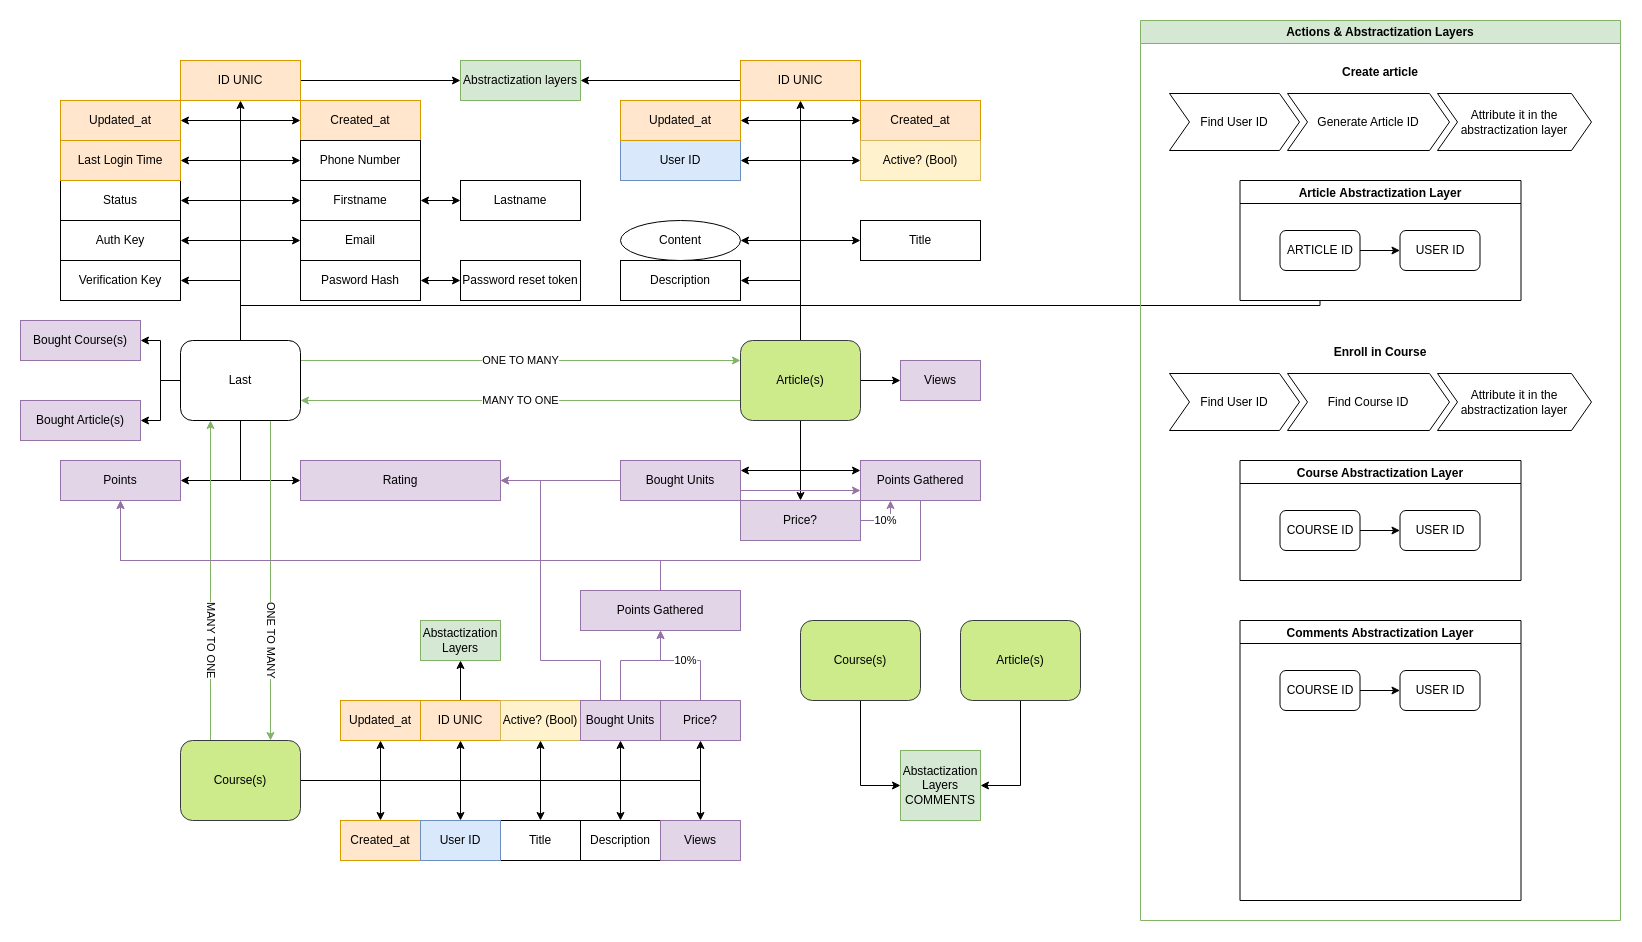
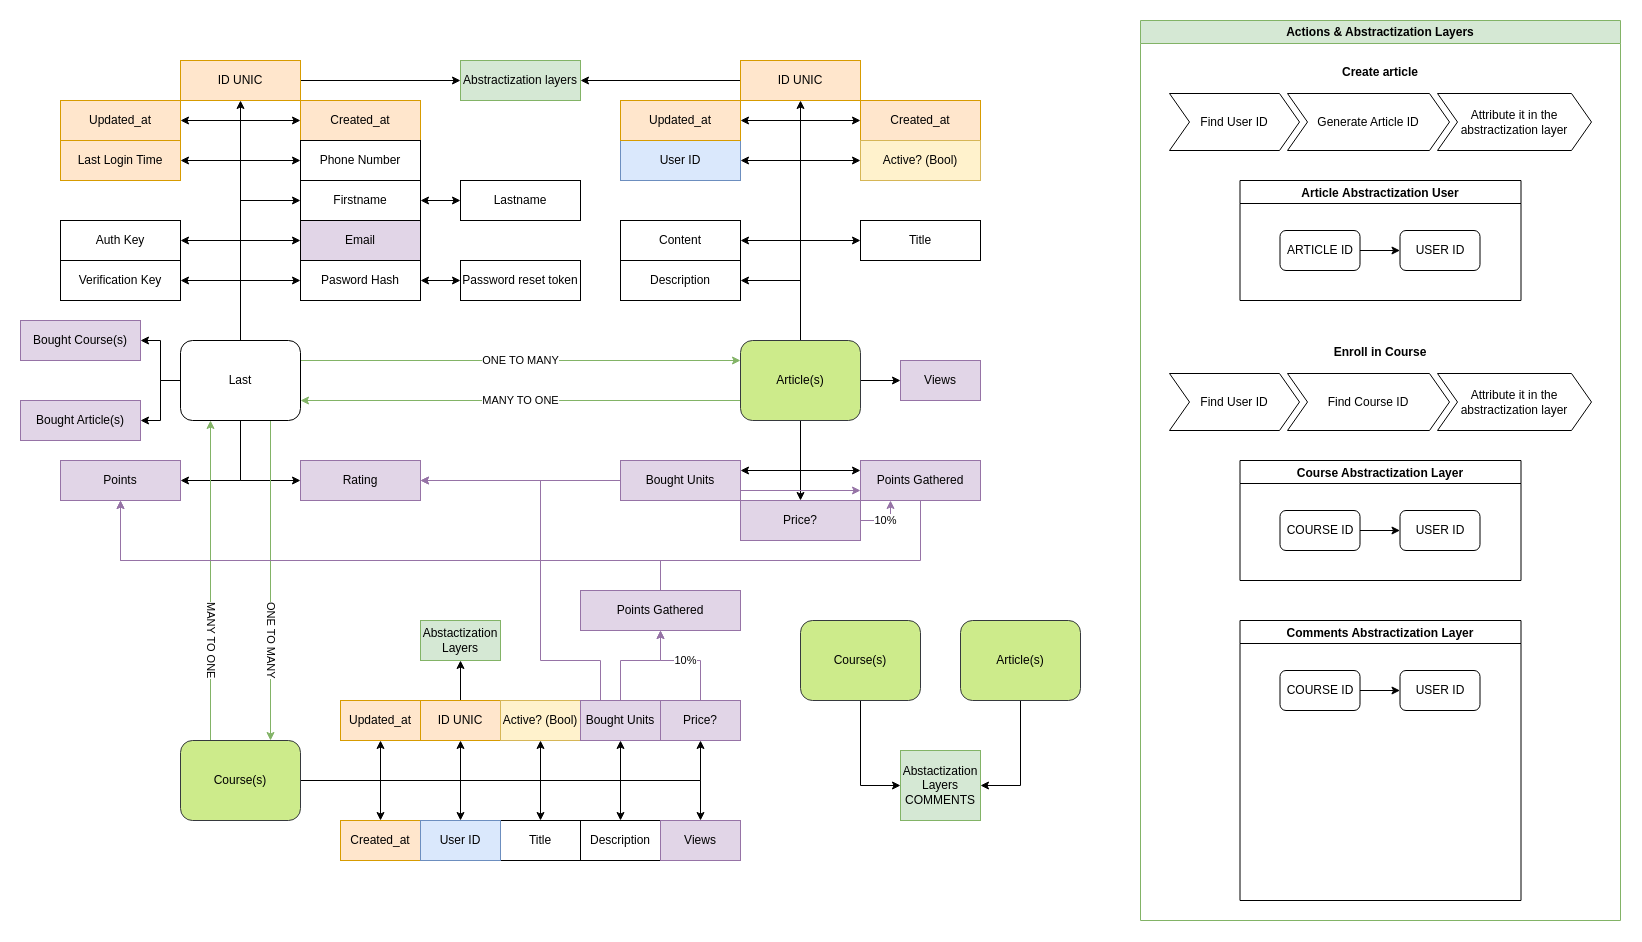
node "Article Abstractization Layer": label "Article Abstractization Layer" -> "Article Abstractization User"
node "Status": removed
edge "Last" -> "Status": removed
node "Email": fillcolor #ffffff -> #e1d5e7
node "Content": shape ellipse -> rectangle
edge "Last" -> "ARTICLE ID": now "Last" -> "Pasword Hash"
node "Rating": size 200x40 -> 120x40
